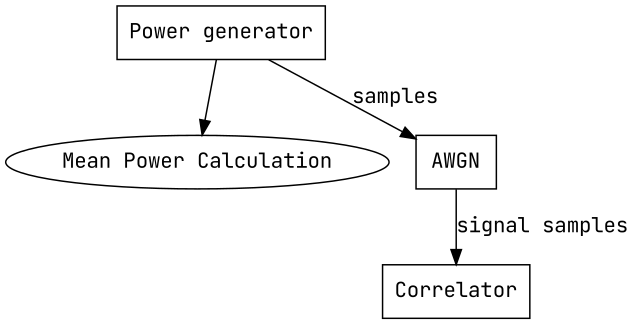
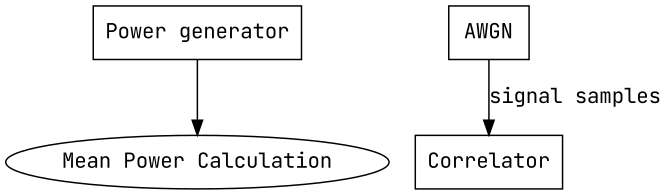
edge "Power generator" -> "AWGN": removed, label "samples"
